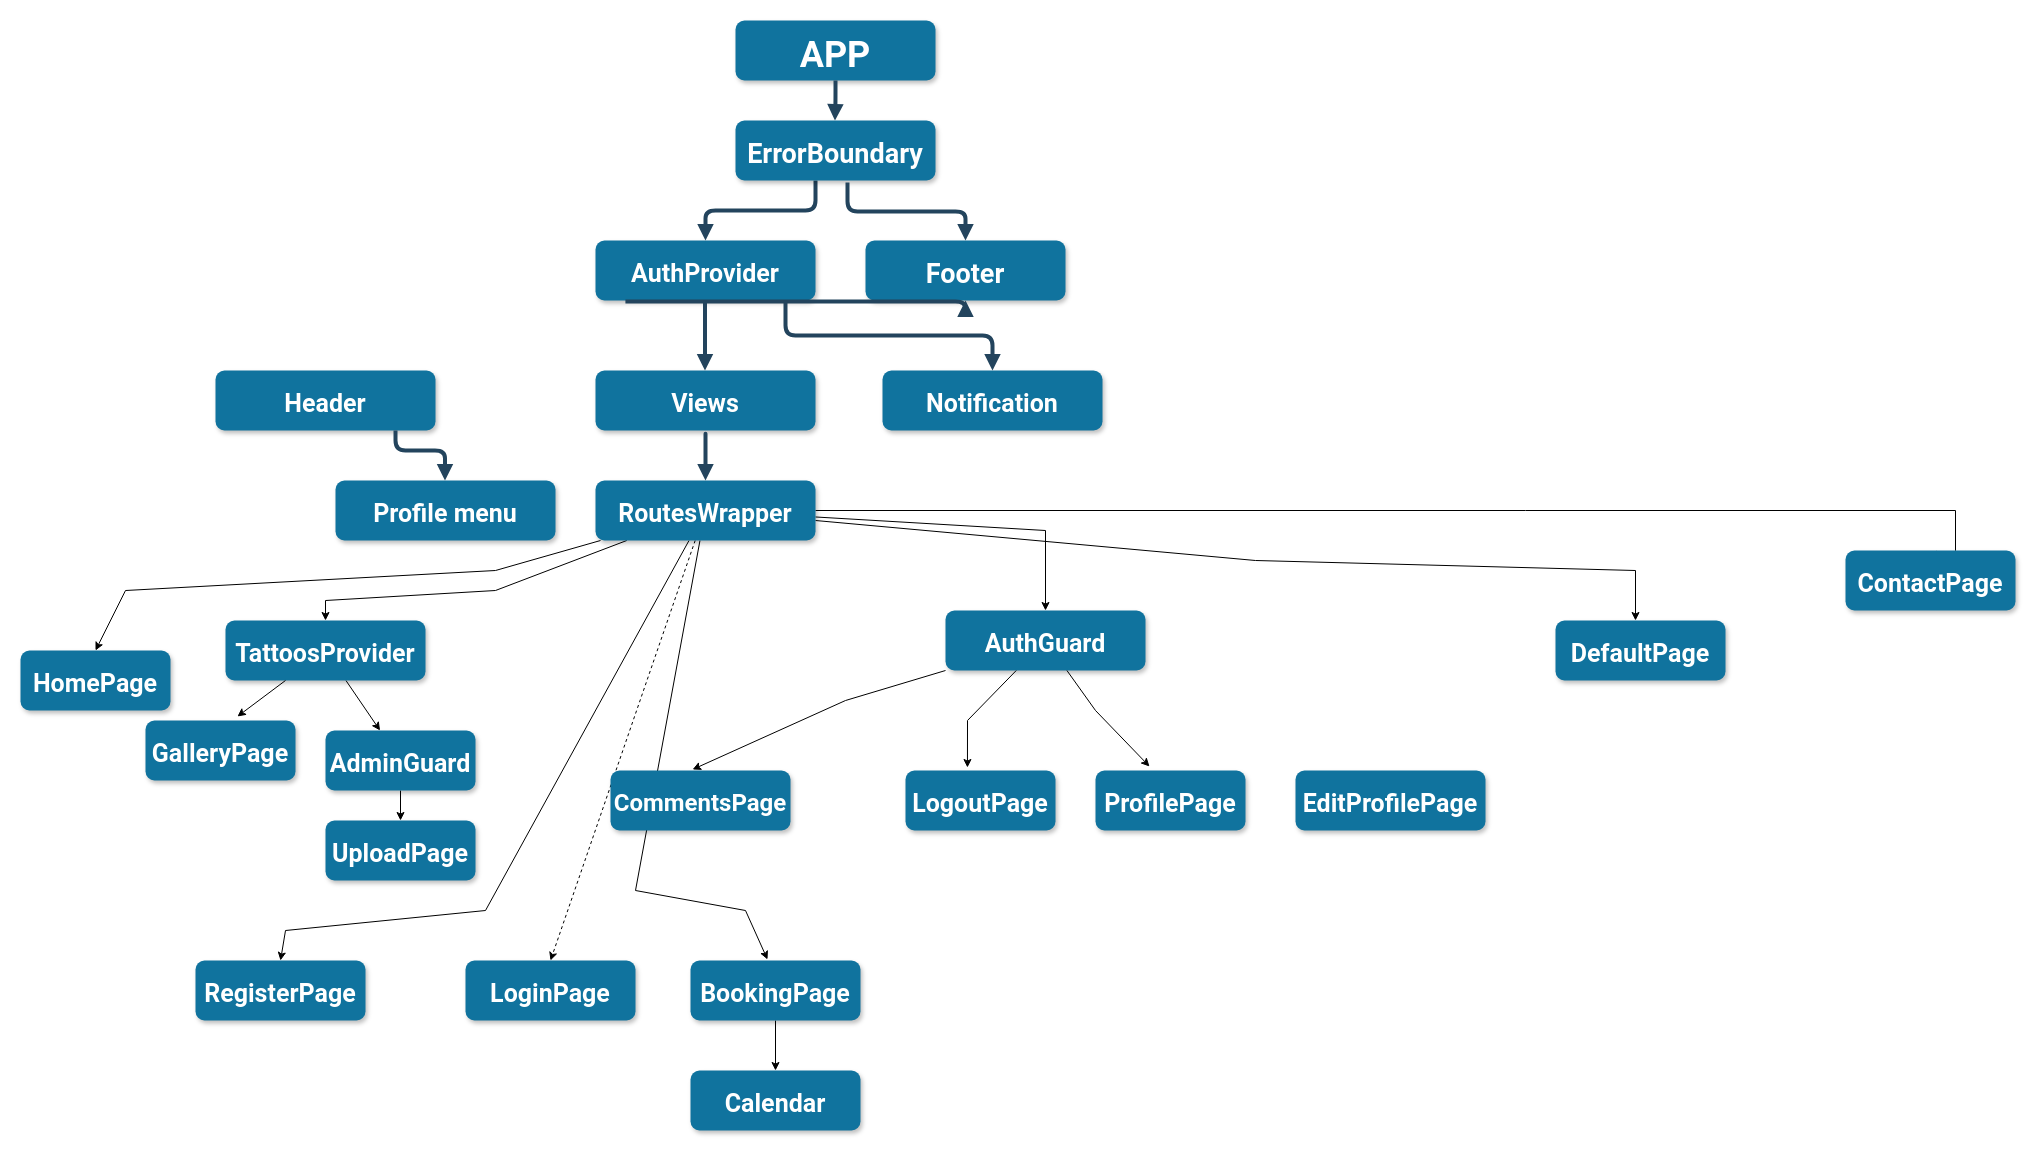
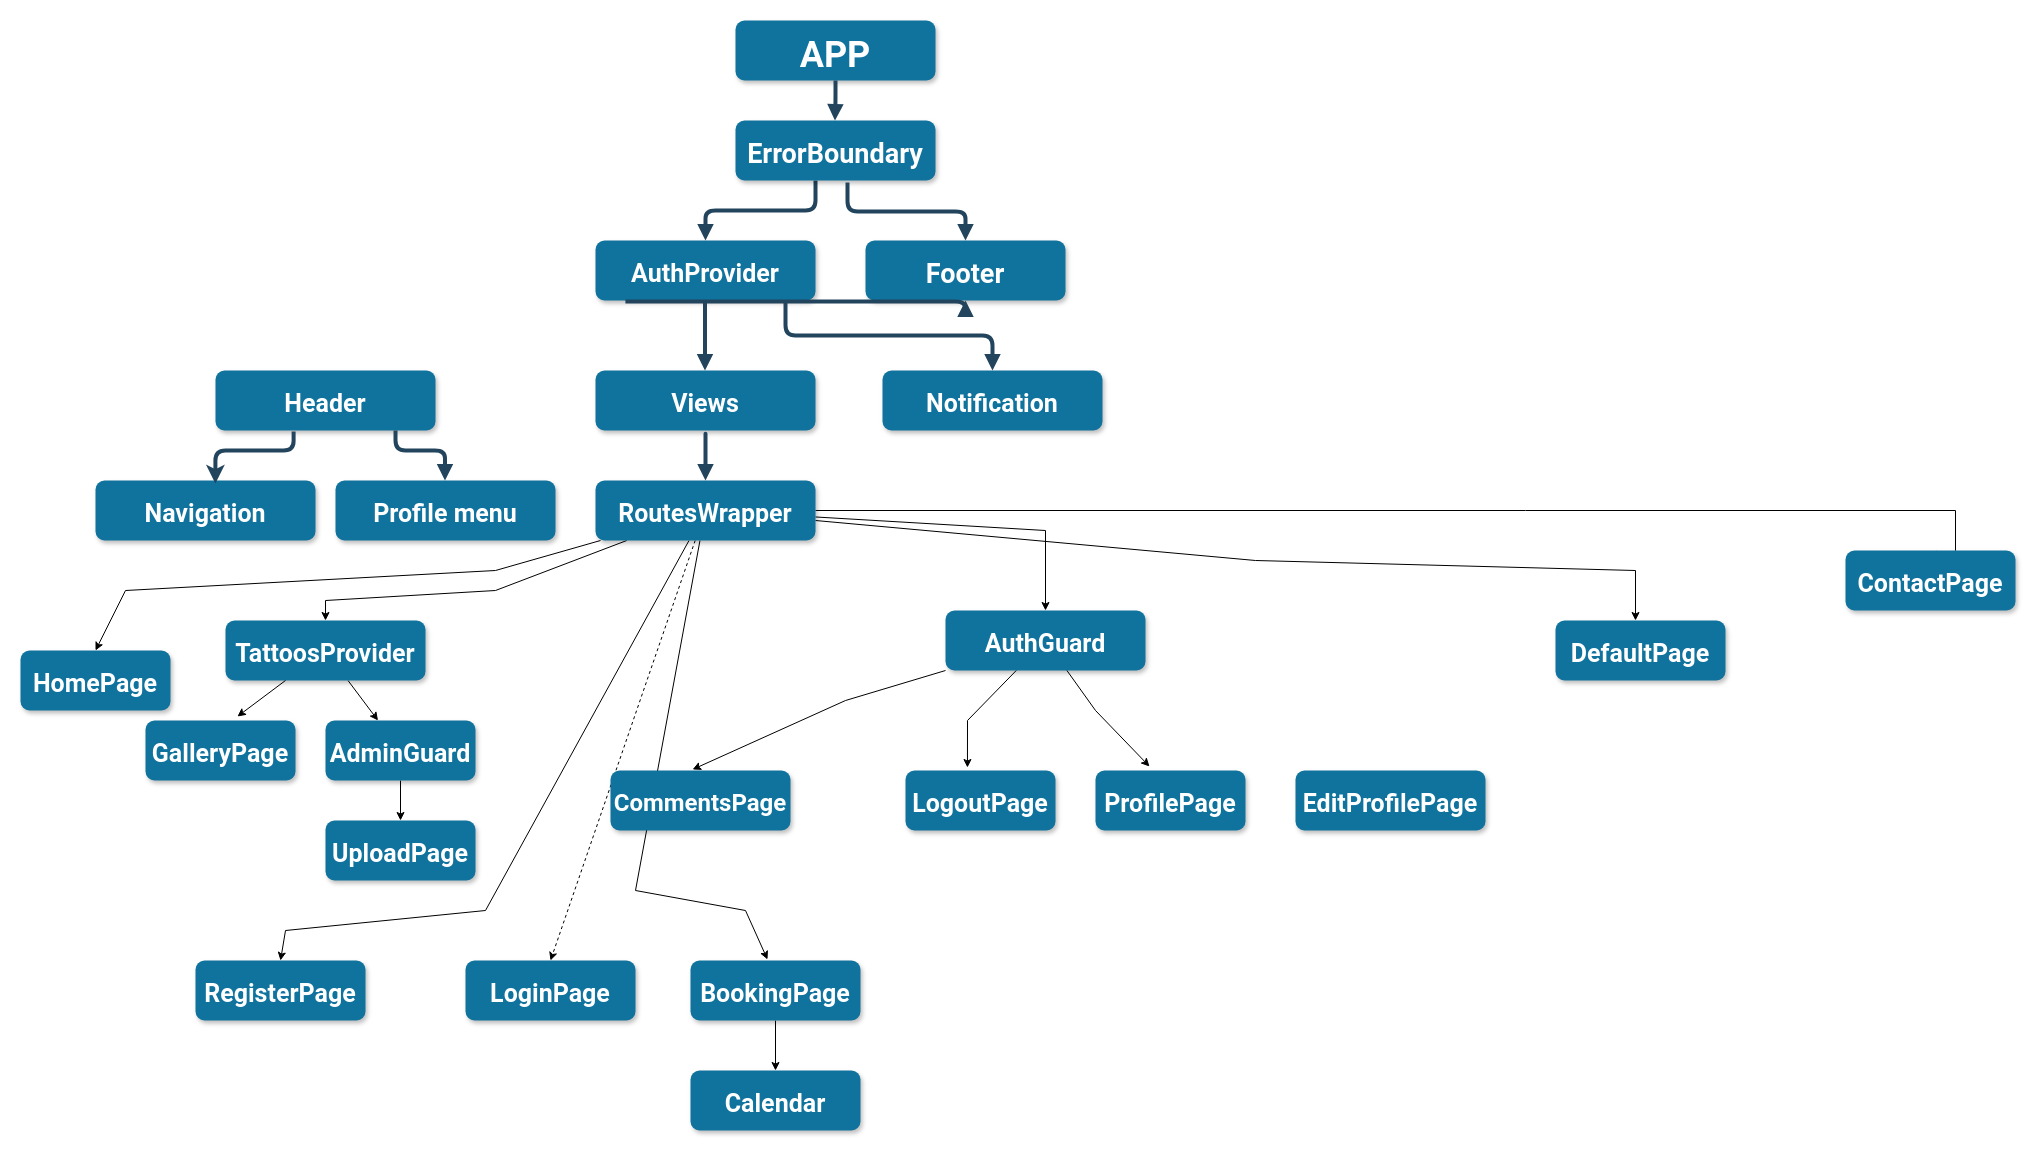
edge "Header" -> "Navigation": added
node "Navigation": added
node "AdminGuard": moved (401, 761) -> (401, 751)
